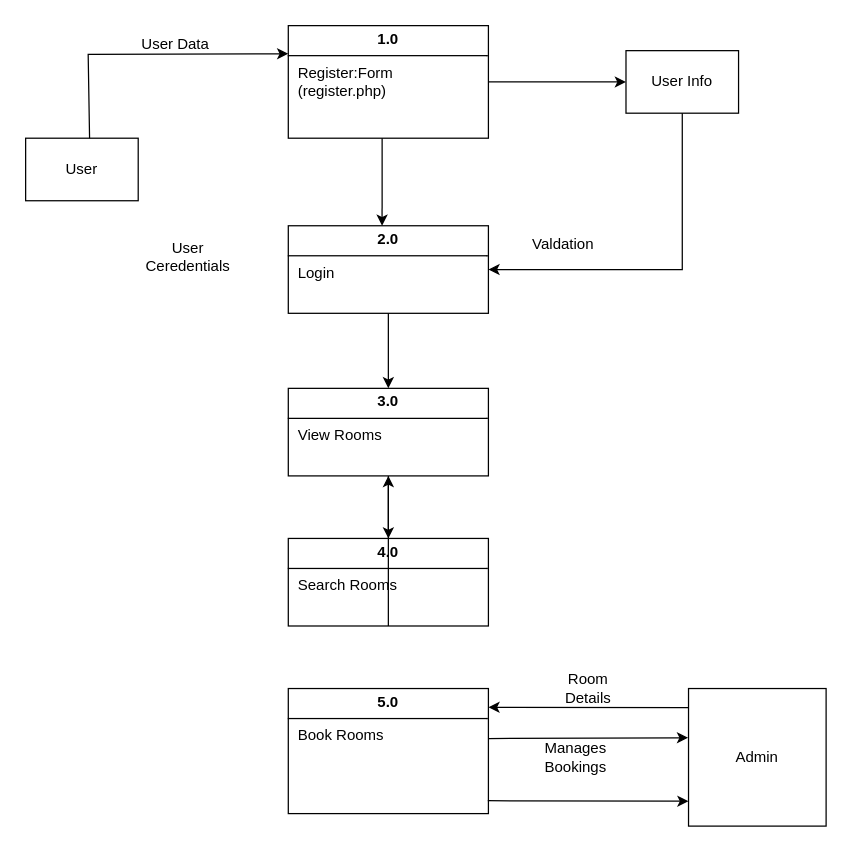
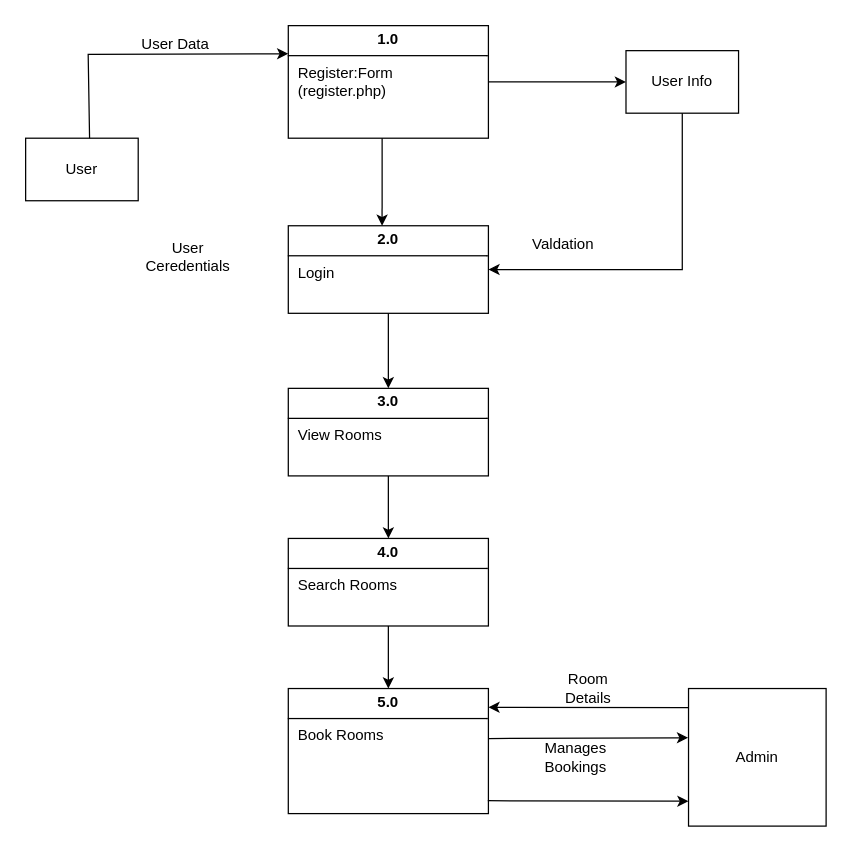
edge "4.0 Search Rooms" -> "3.0 View Rooms": now "4.0 Search Rooms" -> "5.0 Book Rooms"
